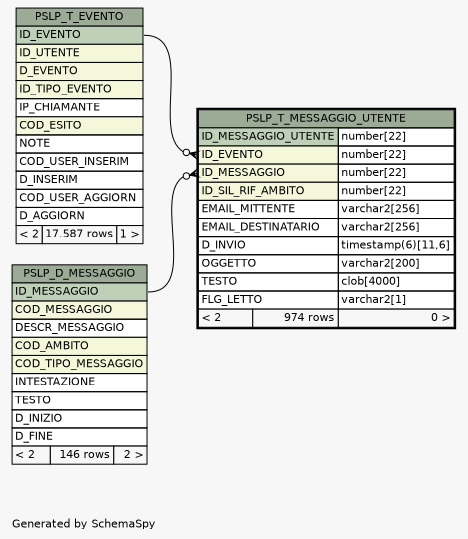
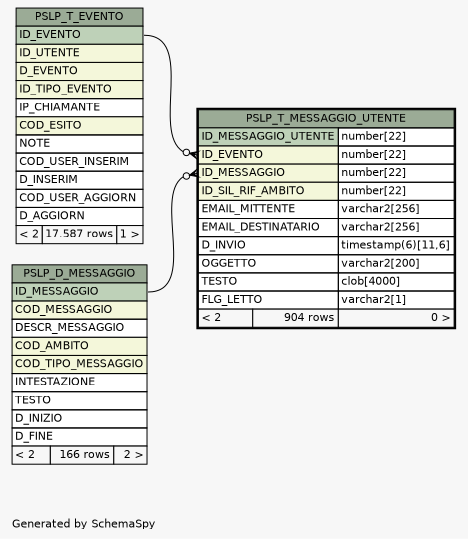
node "PSLP_T_MESSAGGIO_UTENTE": text "974 rows" -> "904 rows"
node "PSLP_D_MESSAGGIO": text "146 rows" -> "166 rows"
